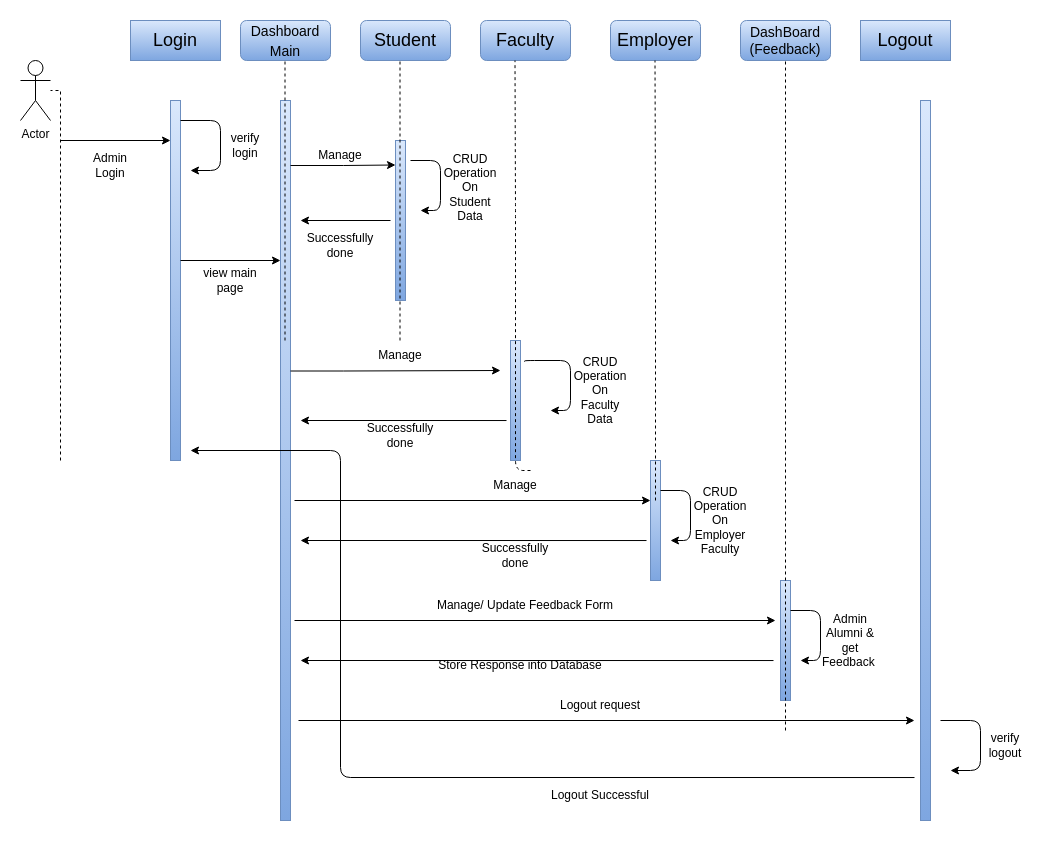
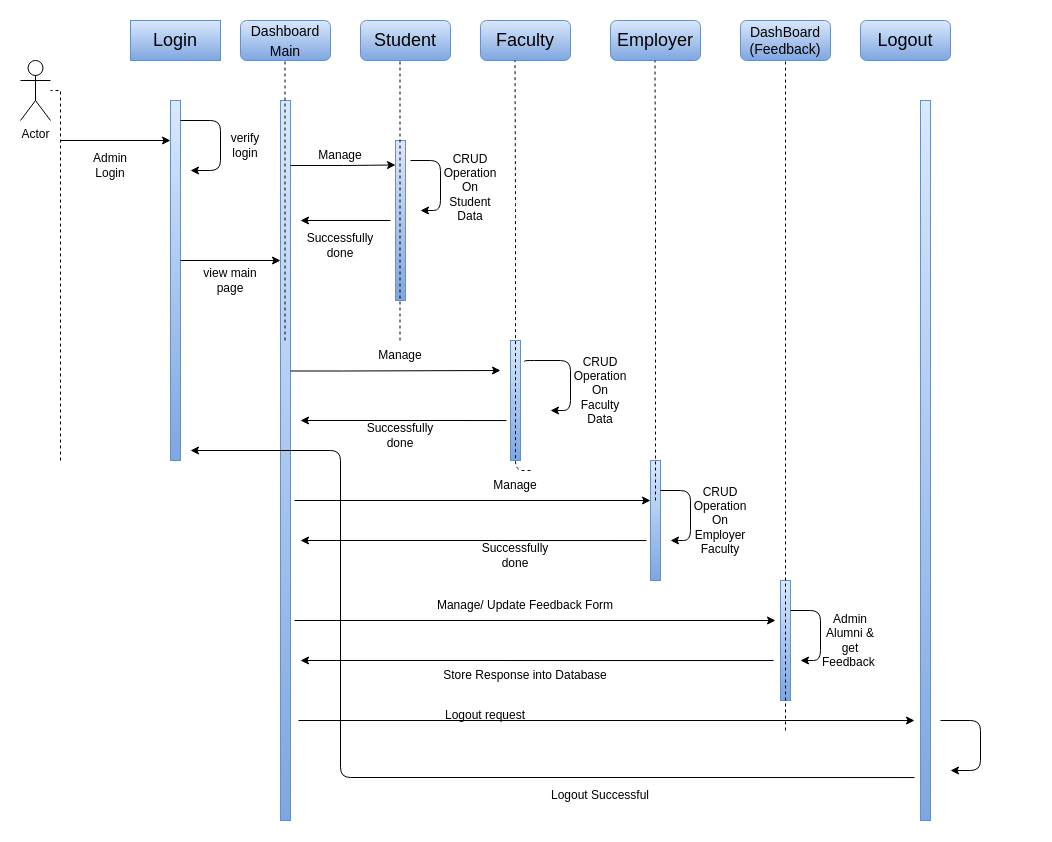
node "Logout": shape rectangle -> rounded rectangle
node "Store Response into Database": moved (521, 666) -> (526, 676)
node "Logout request": moved (601, 706) -> (486, 716)
node "verify logout": removed
